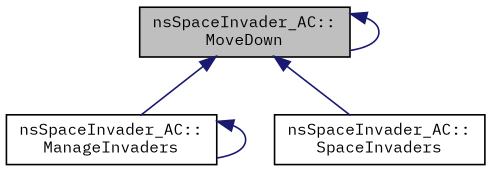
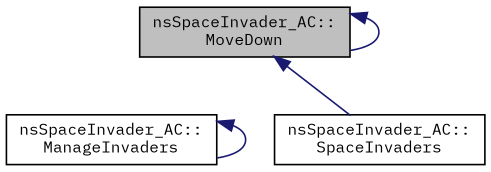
edge "nsSpaceInvader_AC:: ManageInvaders" -> "nsSpaceInvader_AC:: MoveDown": removed
